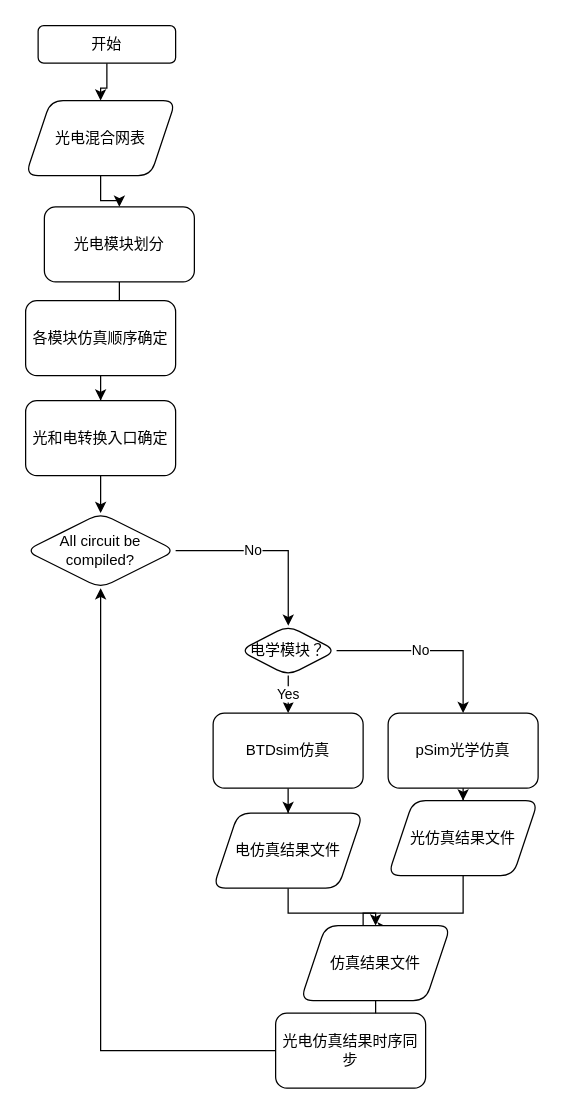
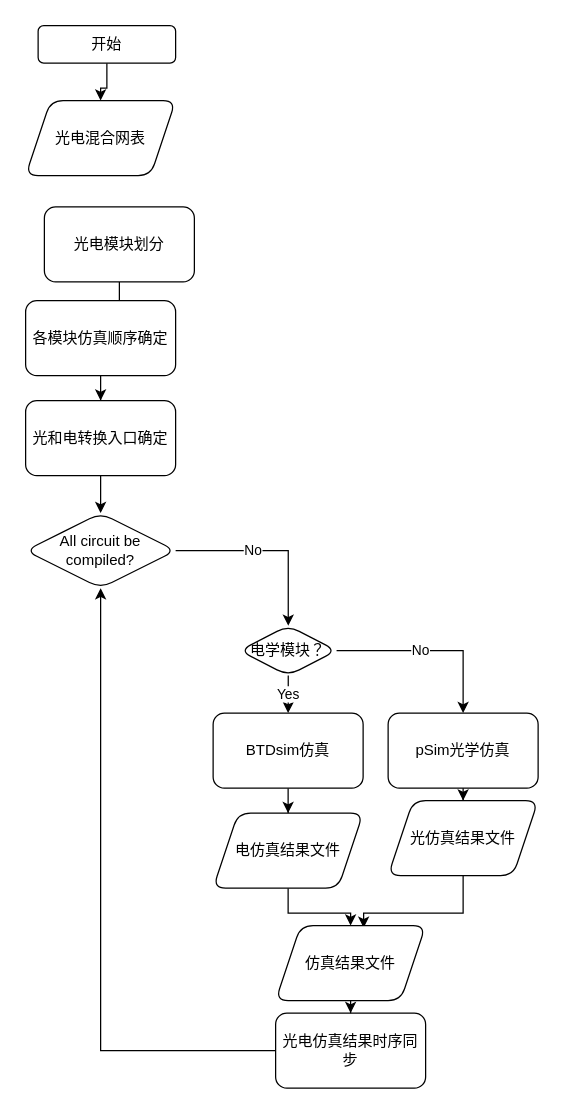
edge "光电混合网表" -> "光电模块划分": removed
node "仿真结果文件": moved (376, 963) -> (351, 963)
